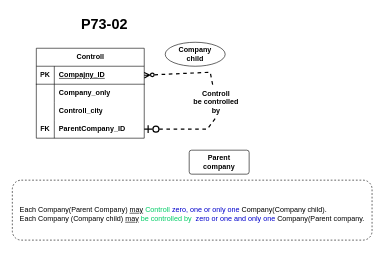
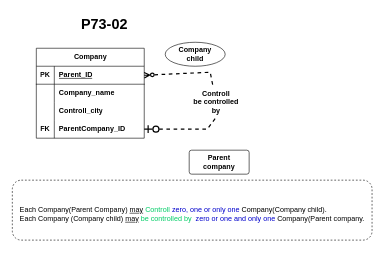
node "Controll": label "Controll" -> "Company"
node "Compajny_ID": label "Compajny_ID" -> "Parent_ID"
node "Company_only": label "Company_only" -> "Company_name"
